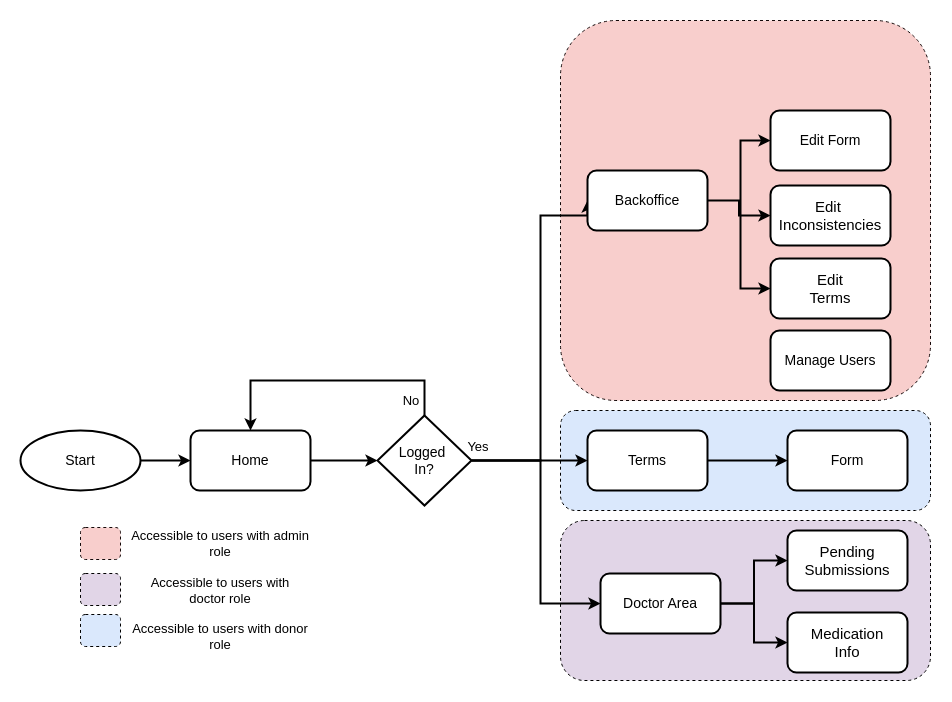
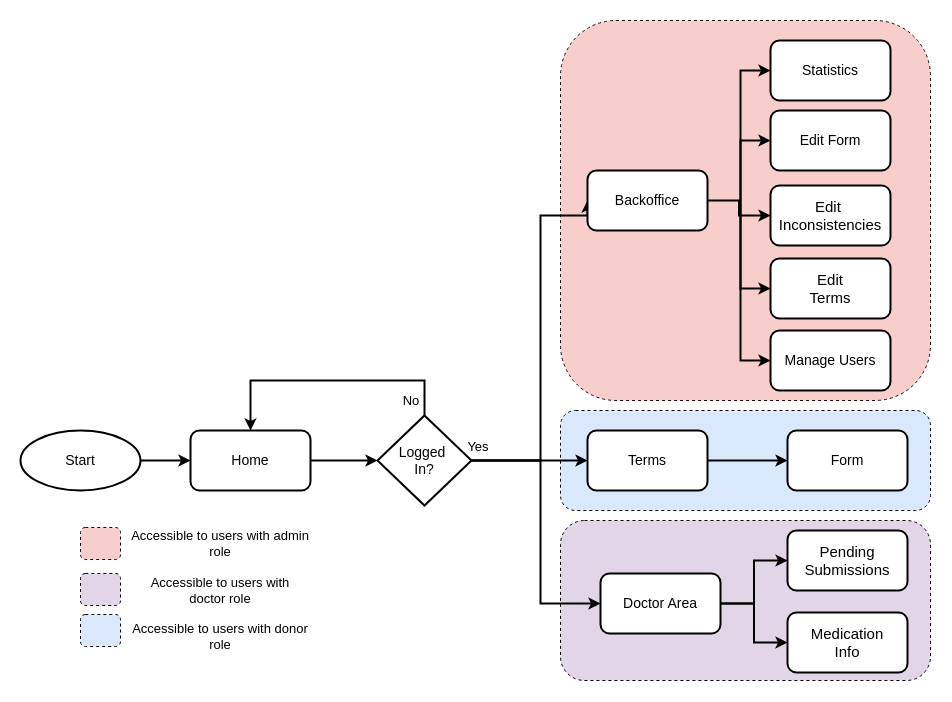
node "Statistics": added
edge "Statistics" -- "Manage Users": added
